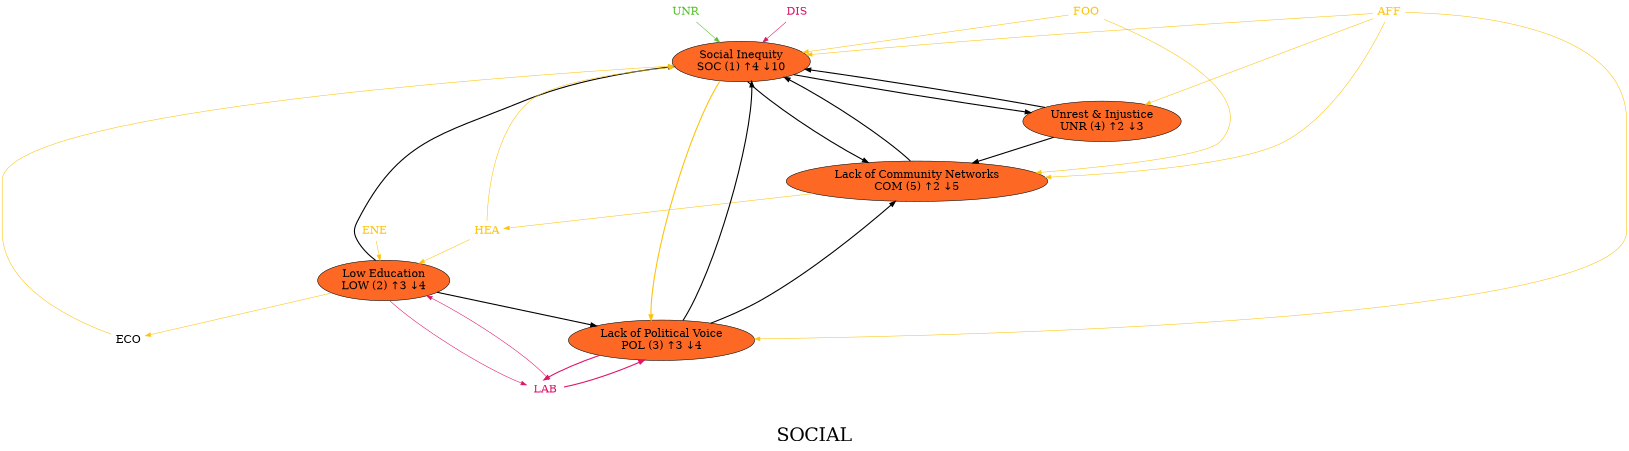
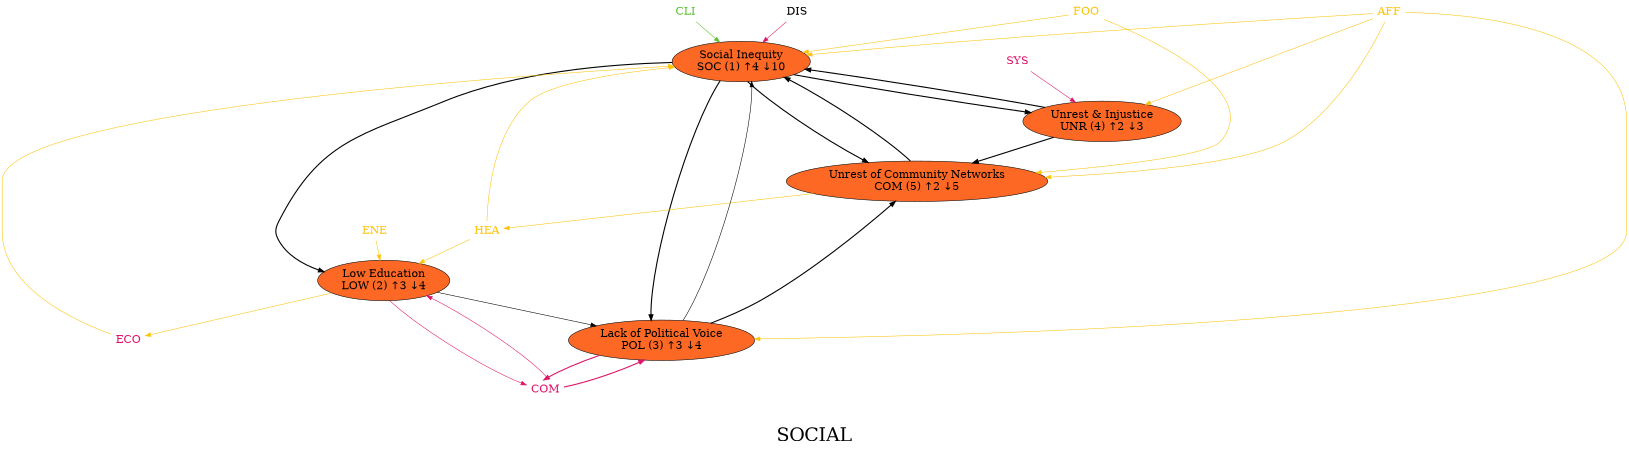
node "UNR": label "UNR" -> "CLI"
node "DIS": fontcolor #dd1367 -> black
node "SYS": added
edge "Low Education LOW (2) ↑3 ↓4" -> "Social Inequity SOC (1) ↑4 ↓10": reversed
node "Lack of Community Networks COM (5) ↑2 ↓5": label "Lack of Community Networks COM (5) ↑2 ↓5" -> "Unrest of Community Networks COM (5) ↑2 ↓5"
edge "Social Inequity SOC (1) ↑4 ↓10" -> "Lack of Political Voice POL (3) ↑3 ↓4": color #fcc30b -> black
edge "Lack of Political Voice POL (3) ↑3 ↓4" -> "Social Inequity SOC (1) ↑4 ↓10": style bold -> solid
edge "Low Education LOW (2) ↑3 ↓4" -> "Lack of Political Voice POL (3) ↑3 ↓4": style bold -> solid
node "ECO": fontcolor black -> #dd1367
node "LAB": label "LAB" -> "COM"
